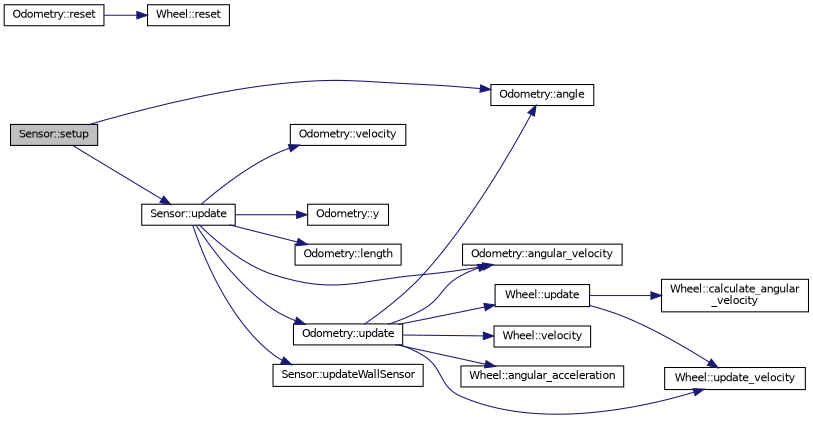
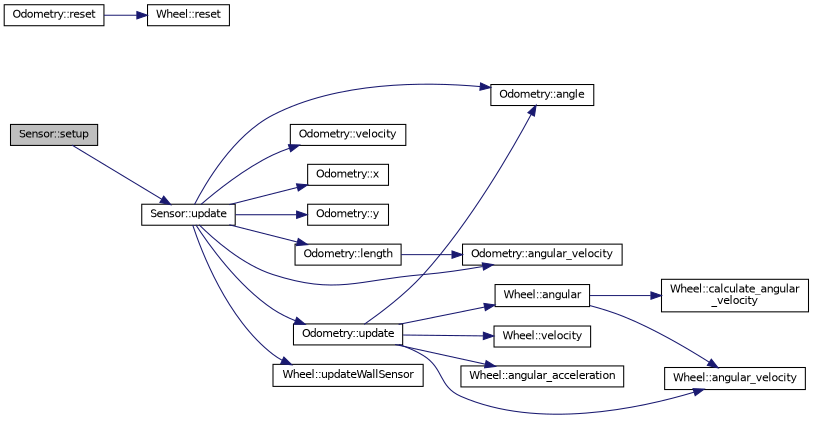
edge "Sensor::setup" -> "Odometry::angle": now "Sensor::update" -> "Odometry::angle"
node "Odometry::x": added
node "Wheel::update": label "Wheel::update" -> "Wheel::angular"
edge "Odometry::update" -> "Odometry::angular_velocity": now "Odometry::length" -> "Odometry::angular_velocity"
node "Sensor::updateWallSensor": label "Sensor::updateWallSensor" -> "Wheel::updateWallSensor"
node "Wheel::update_velocity": label "Wheel::update_velocity" -> "Wheel::angular_velocity"
